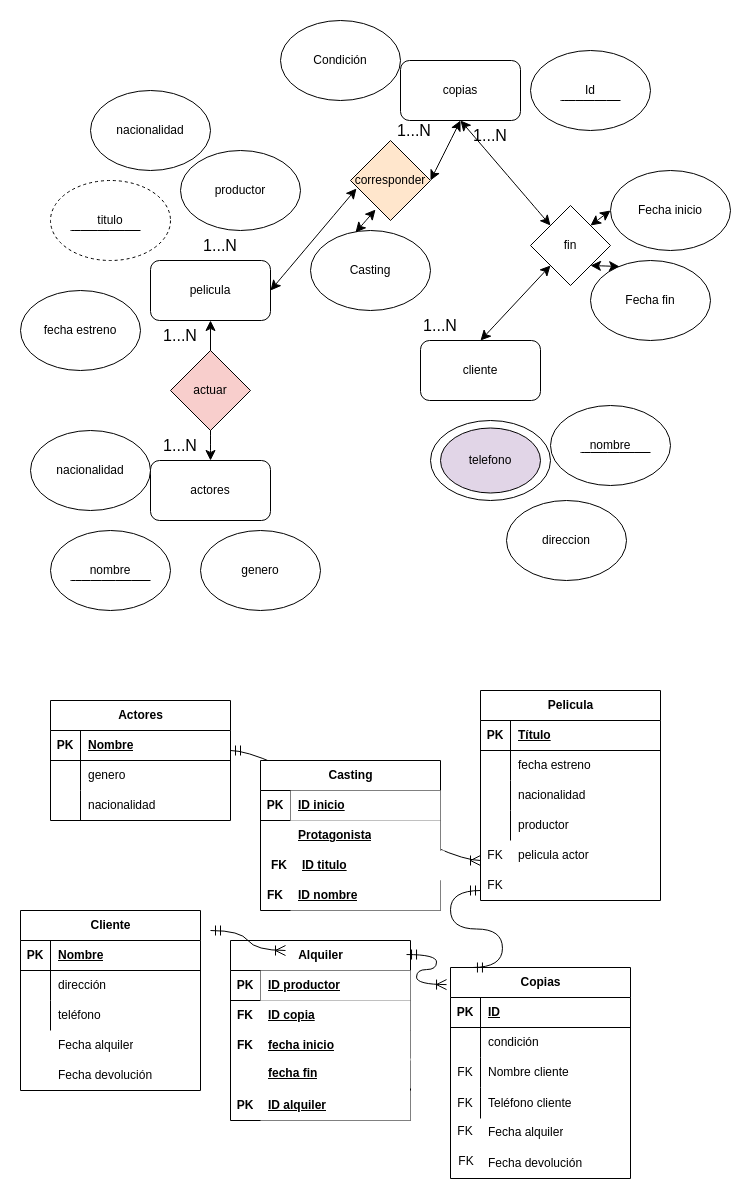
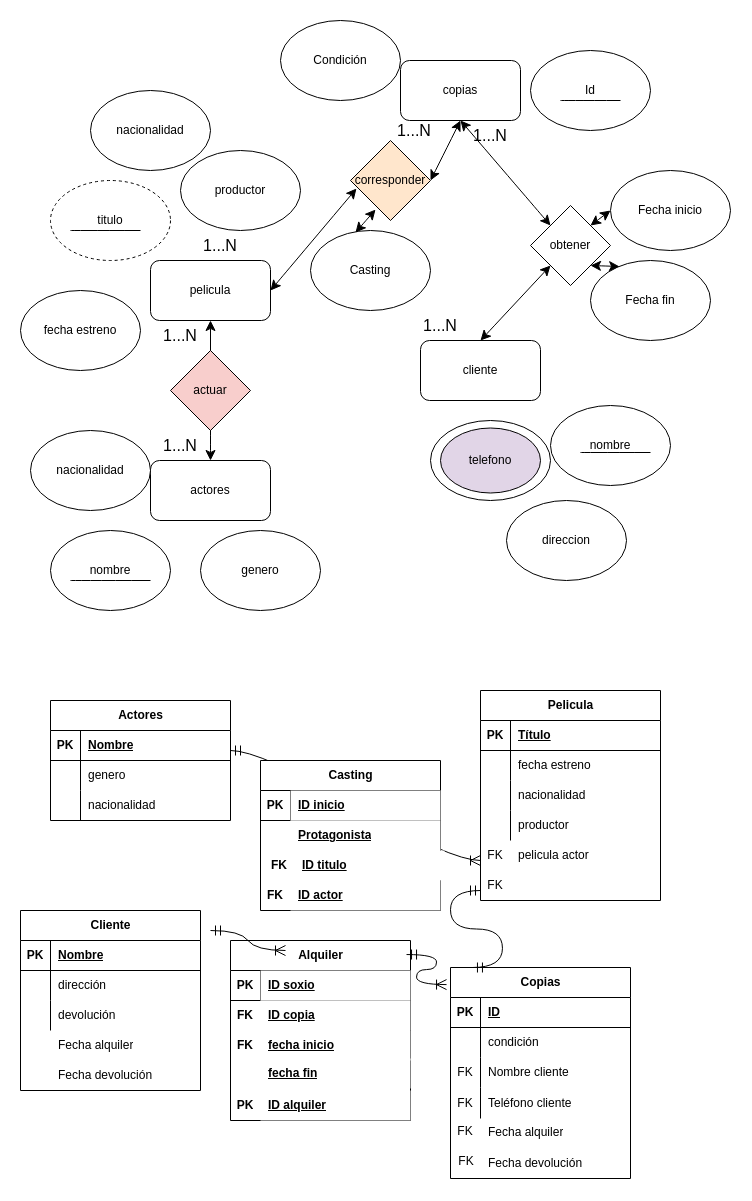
node "fin": label "fin" -> "obtener"
node "ID nombre": label "ID nombre" -> "ID actor"
node "ID productor": label "ID productor" -> "ID soxio"
node "teléfono": label "teléfono" -> "devolución"
